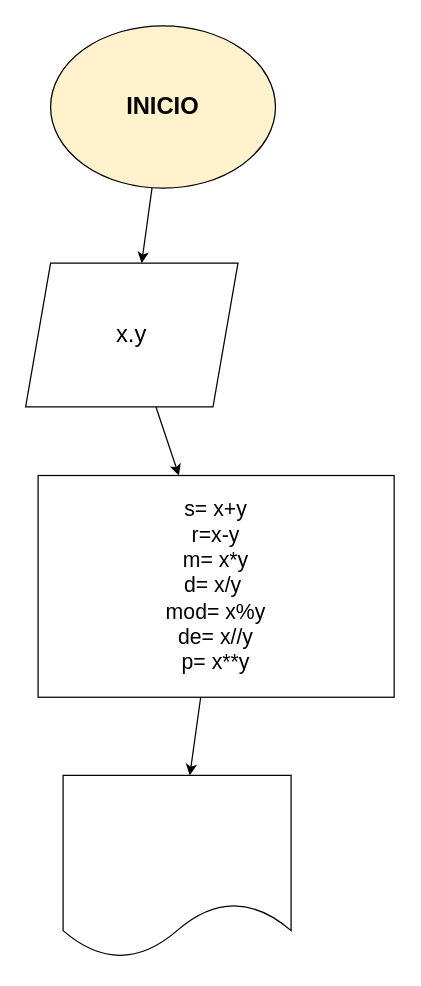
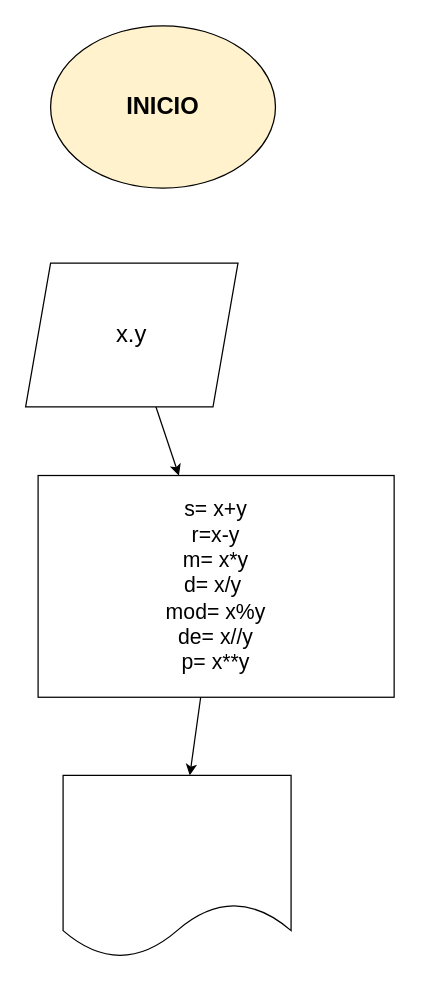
edge "INICIO" -> "x.y": removed
